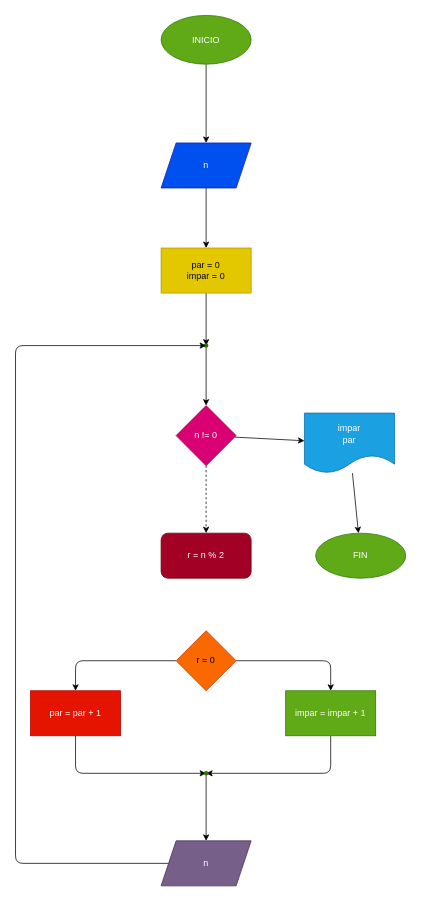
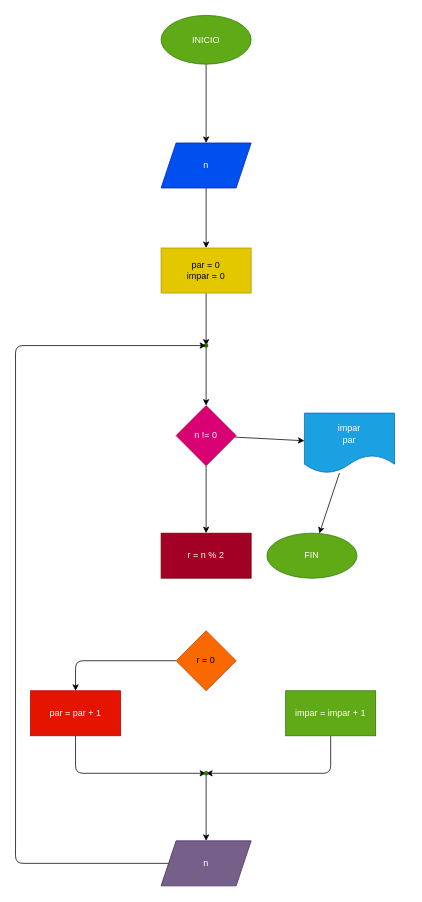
edge "n != 0" -> "r = n % 2": style dashed -> solid
node "r = n % 2": shape rounded rectangle -> rectangle
node "FIN": moved (360, 555) -> (312, 555)
edge "r = 0" -> "impar = impar + 1": removed
